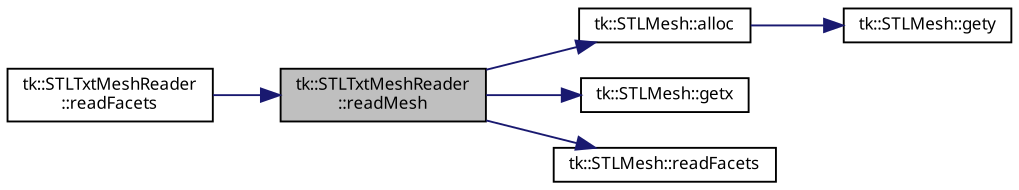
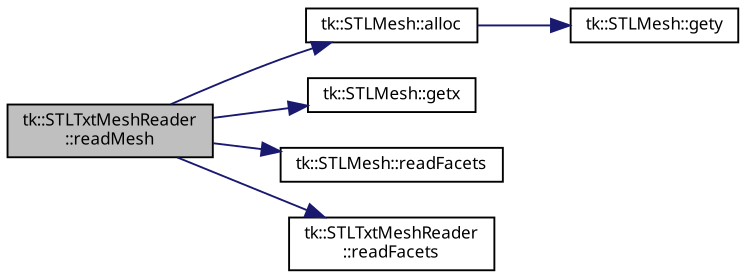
edge "tk::STLTxtMeshReader ::readFacets" -> "tk::STLTxtMeshReader ::readMesh": reversed
